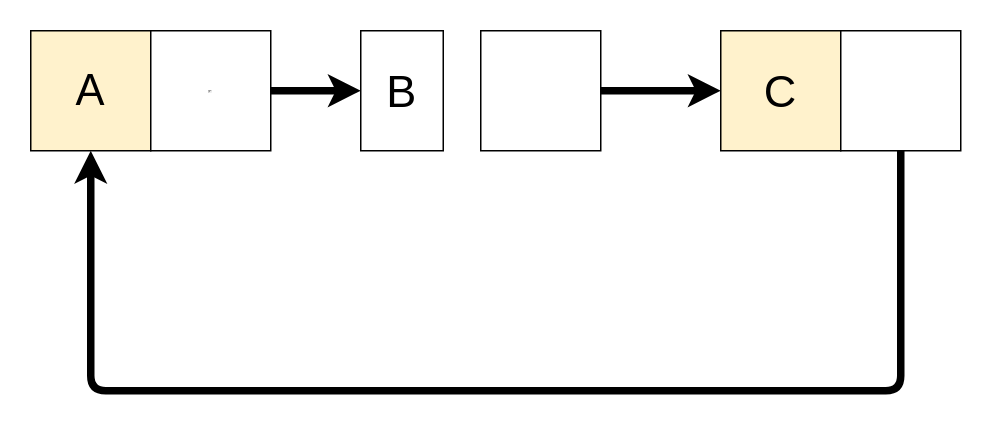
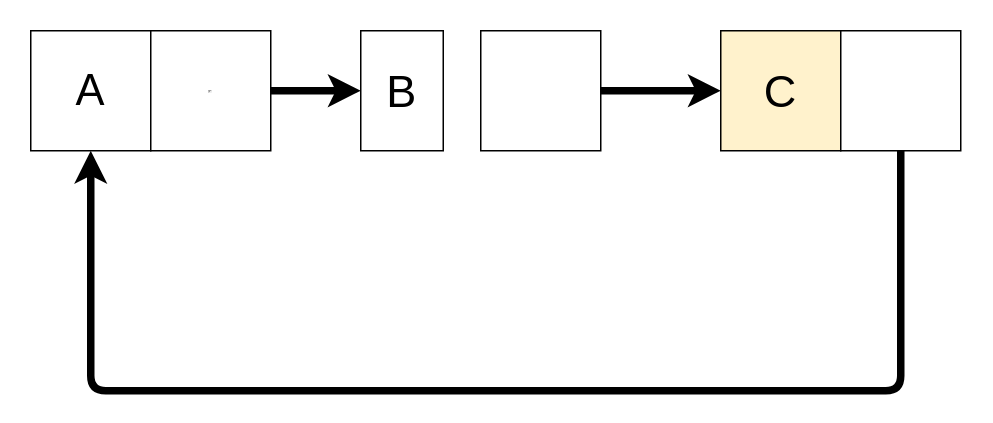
node "A": fillcolor #fff2cc -> #ffffff
